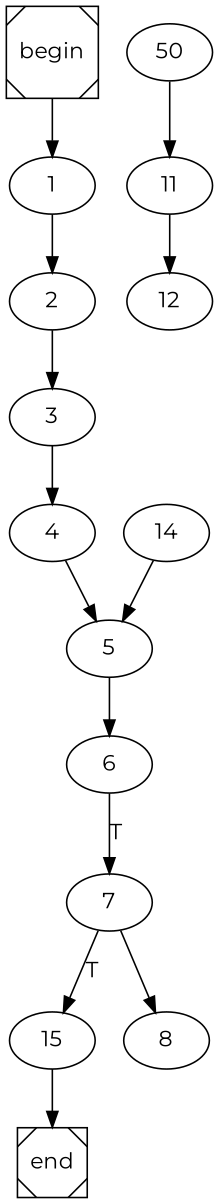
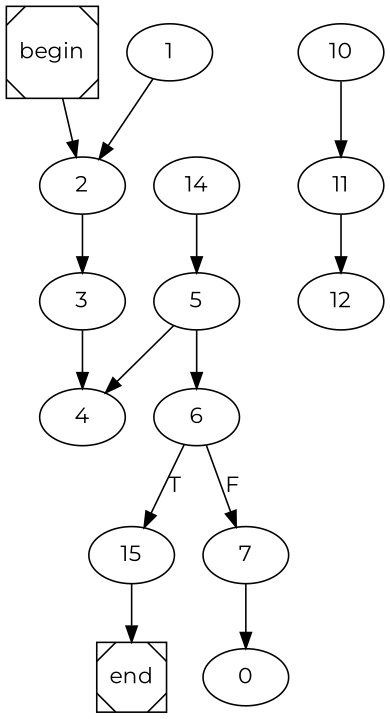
node "50": label "50" -> "10"
edge "begin" -> "1": now "begin" -> "2"
edge "4" -> "5": reversed
edge "6" -> "7": label "T" -> "F"
edge "7" -> "15": now "6" -> "15"
node "8": label "8" -> "0"
